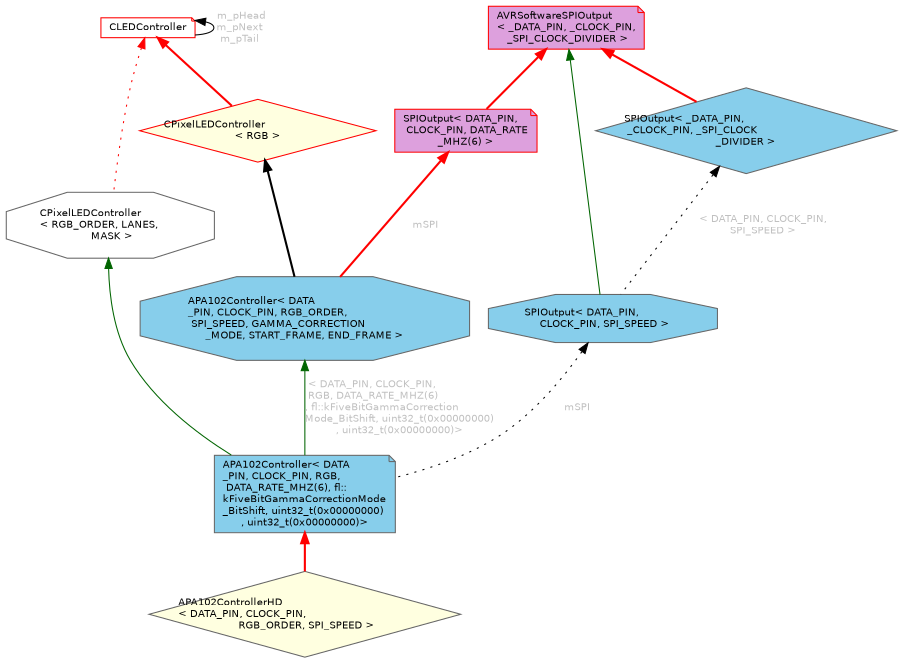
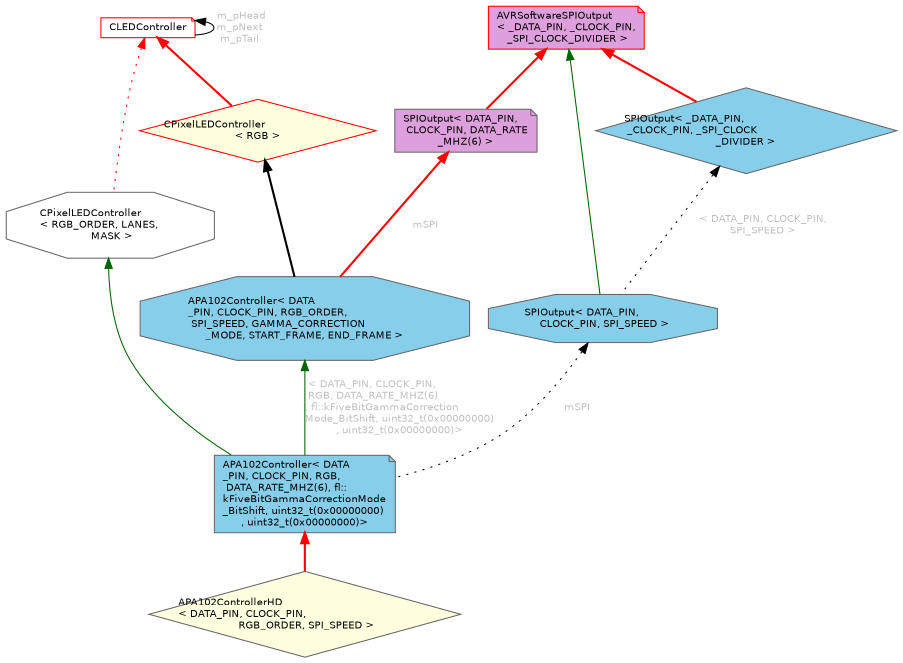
node "SPIOutput< DATA_PIN, CLOCK_PIN, DATA_RATE _MHZ(6) >": color red -> gray40
